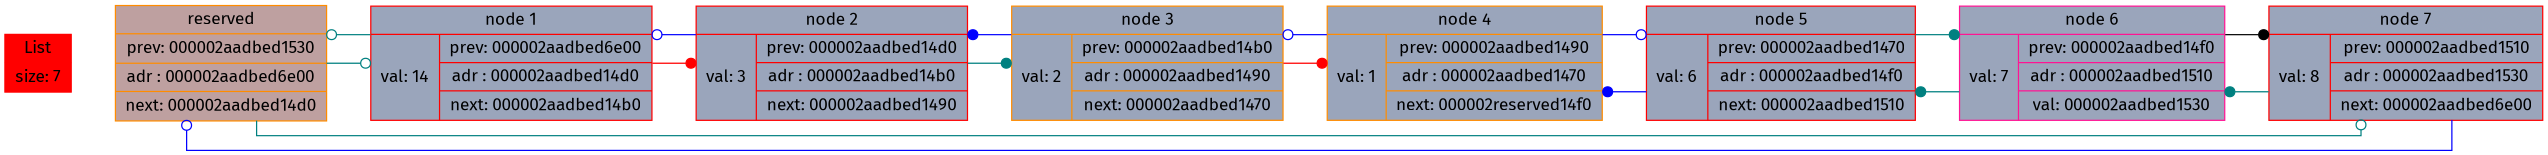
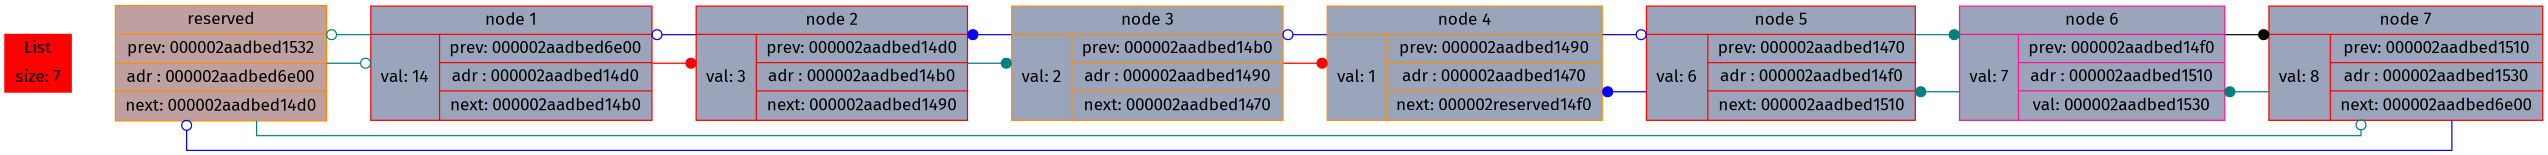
node "reserved": text "prev: 000002aadbed1530" -> "prev: 000002aadbed1532"
